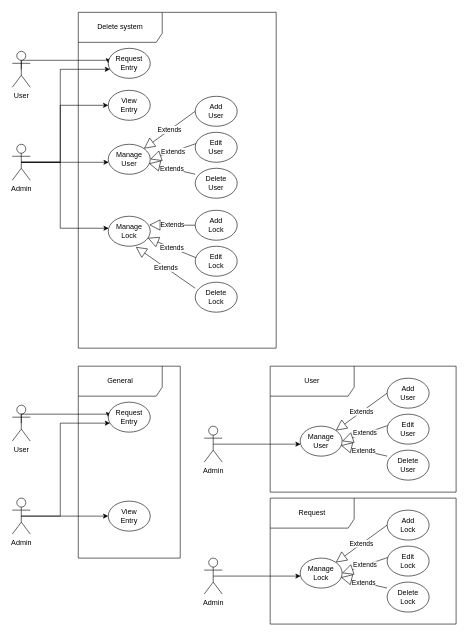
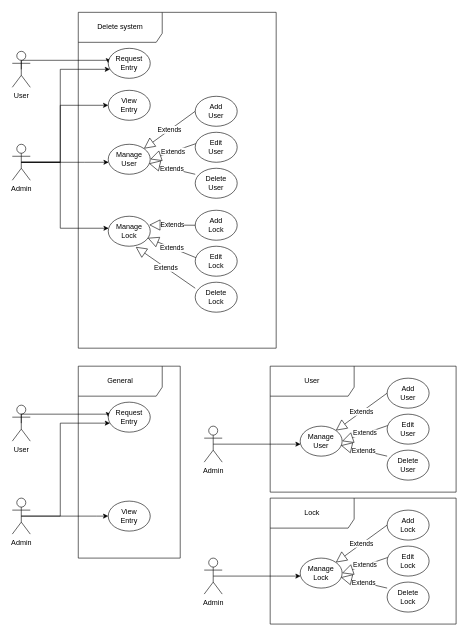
node "Request": label "Request" -> "Lock"
